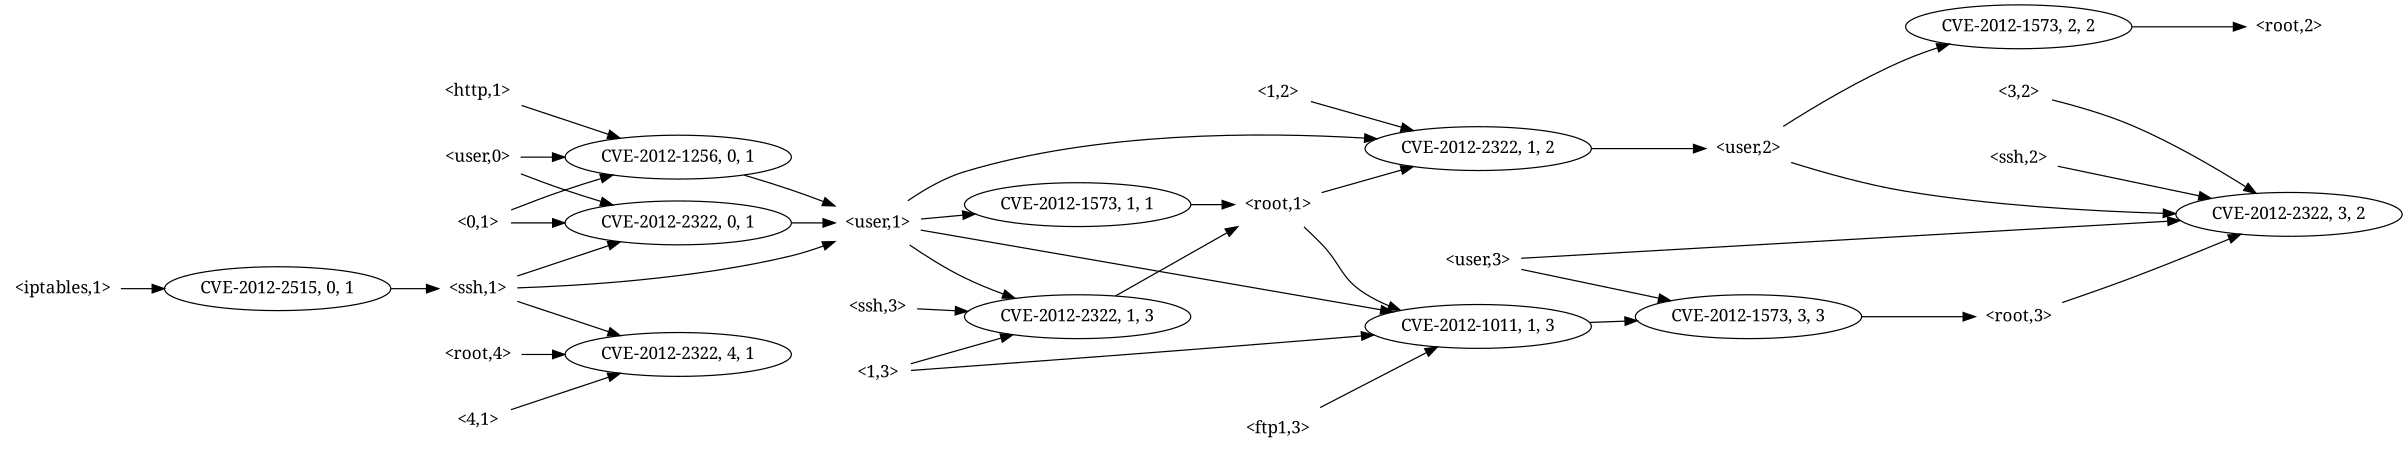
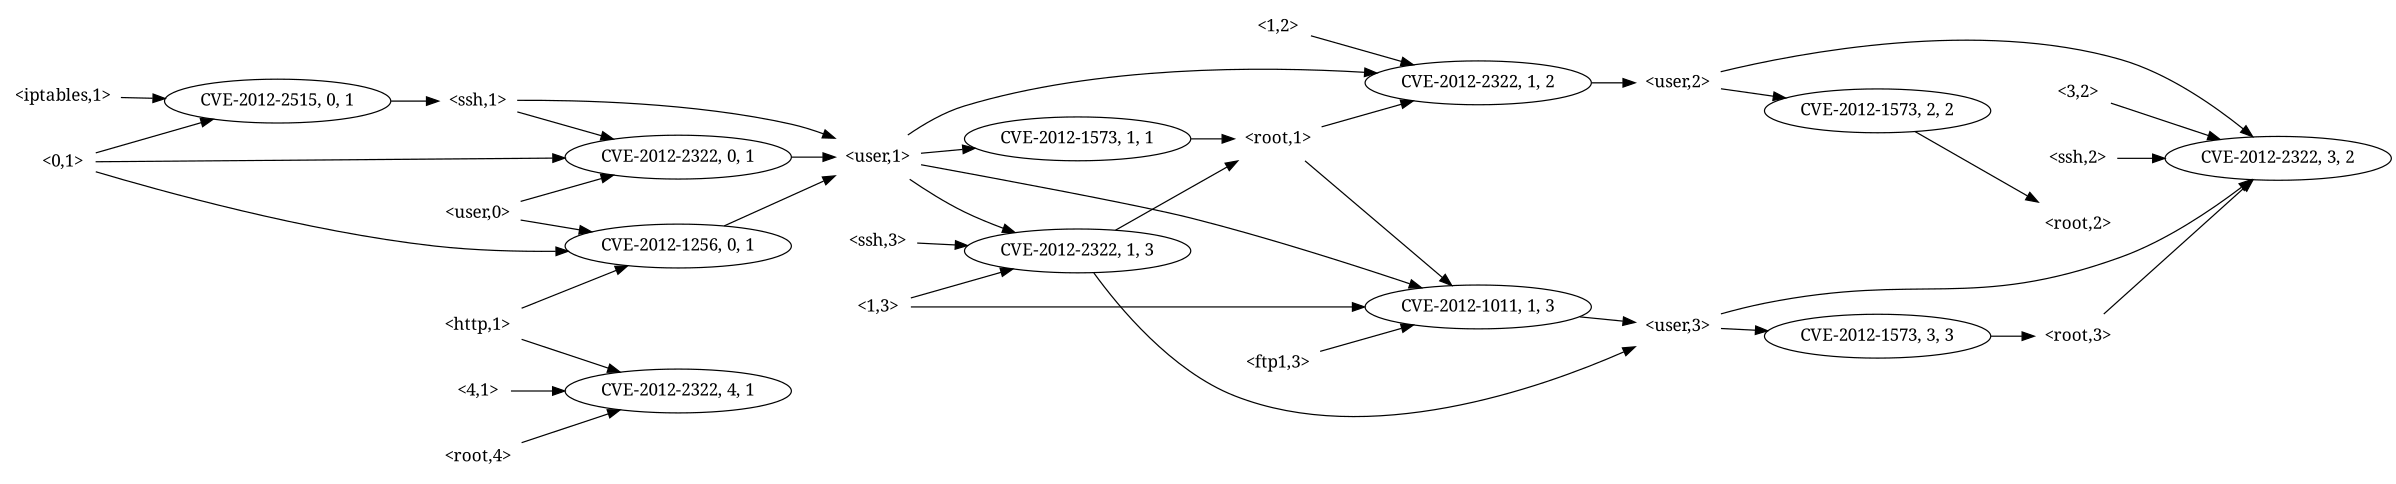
edge "<0,1>" -> "CVE-2012-2515, 0, 1": added
edge "<ssh,1>" -> "CVE-2012-2322, 4, 1": now "<http,1>" -> "CVE-2012-2322, 4, 1"
edge "CVE-2012-1011, 1, 3" -> "CVE-2012-1573, 3, 3": now "CVE-2012-1011, 1, 3" -> "<user,3>"
edge "CVE-2012-2322, 1, 3" -> "<user,3>": added
